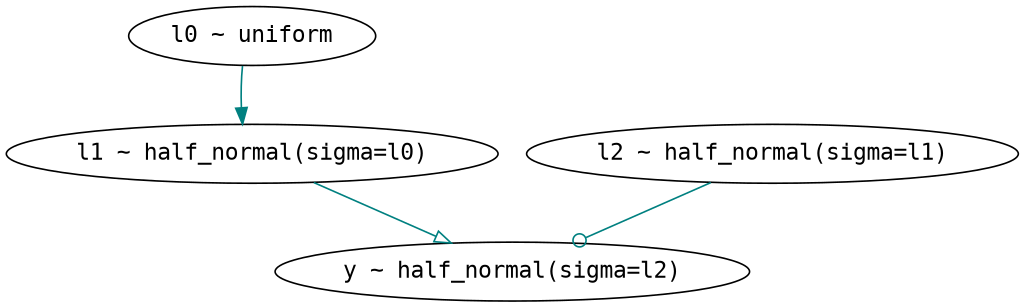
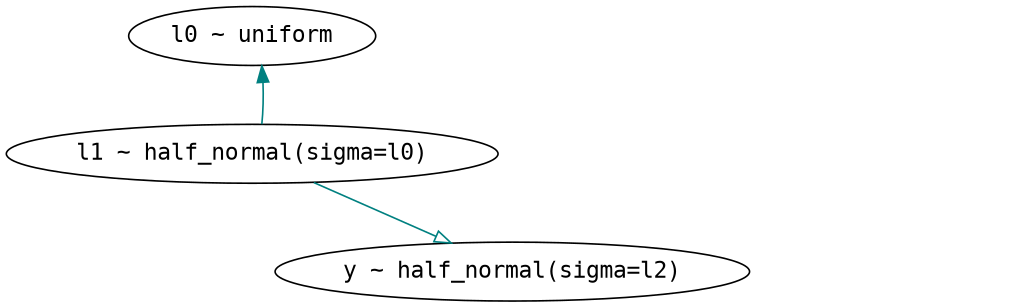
edge "l0 ~ uniform" -> "l1 ~ half_normal(sigma=l0)": reversed
node "l2 ~ half_normal(sigma=l1)": removed
